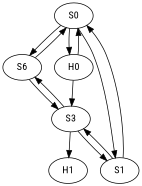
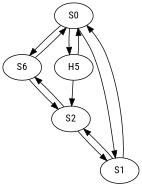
node "H0": label "H0" -> "H5"
node "S3": label "S3" -> "S2"
node "H1": removed
